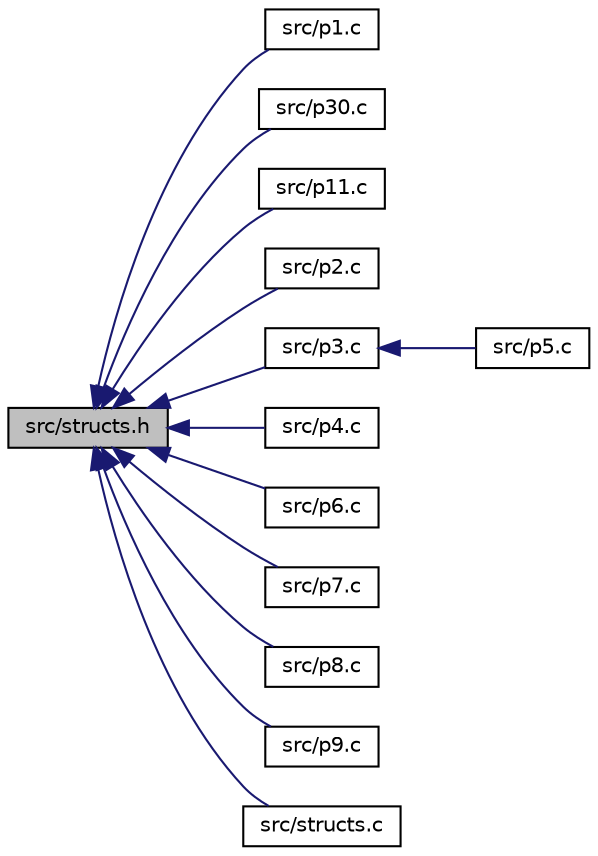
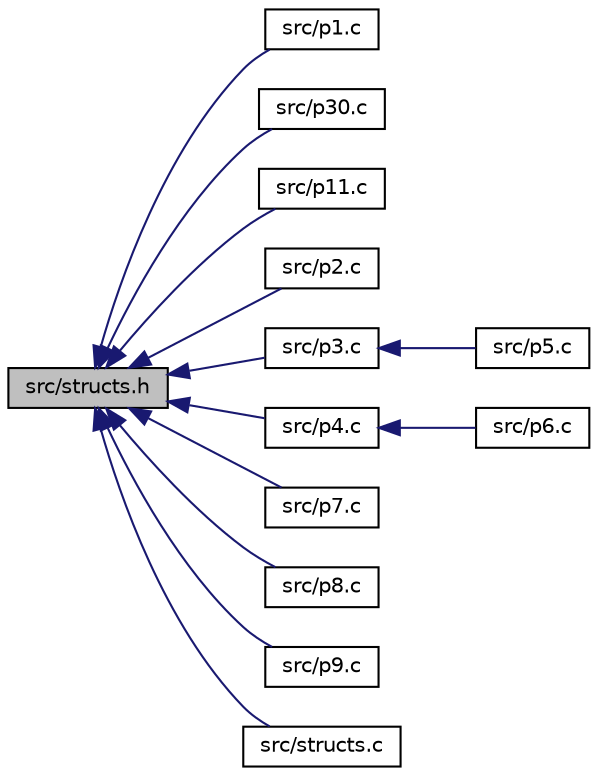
edge "src/p6.c" -> "src/structs.h": now "src/p6.c" -> "src/p4.c"
